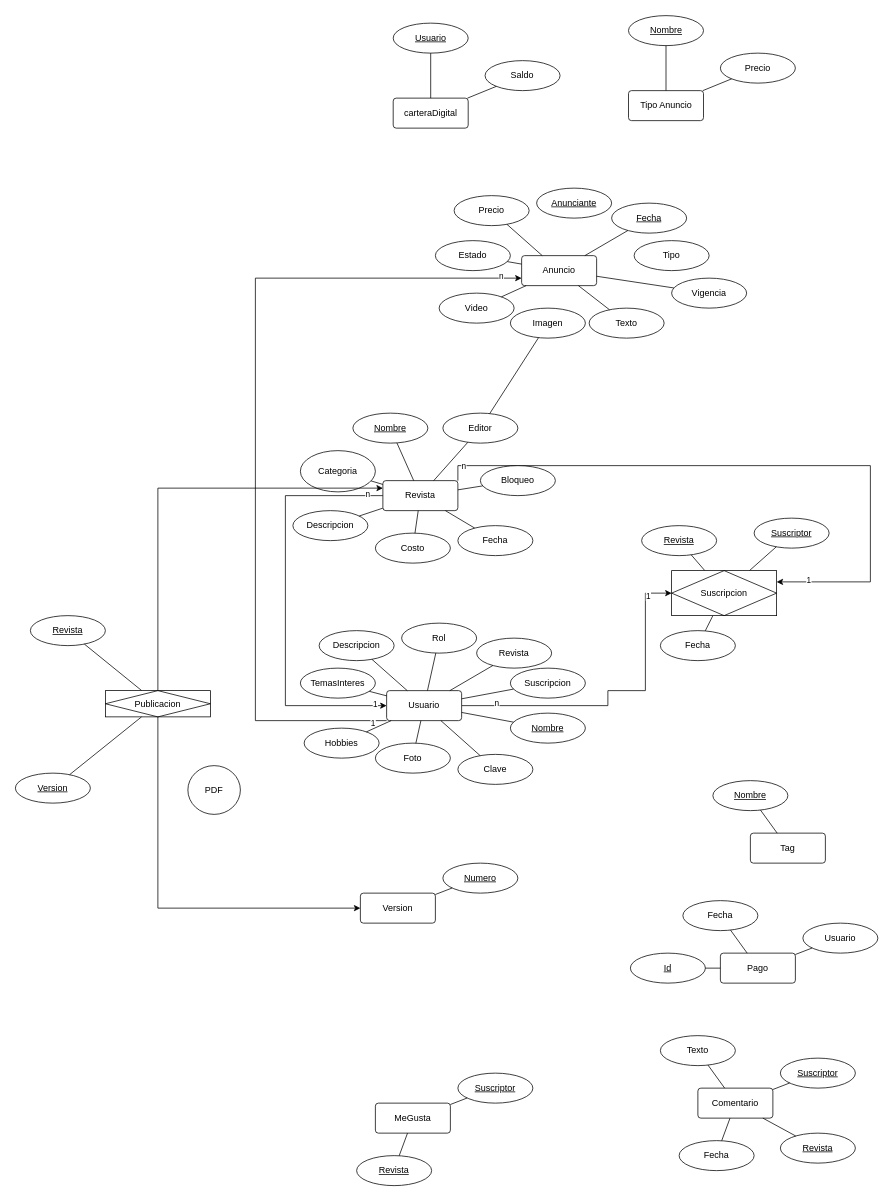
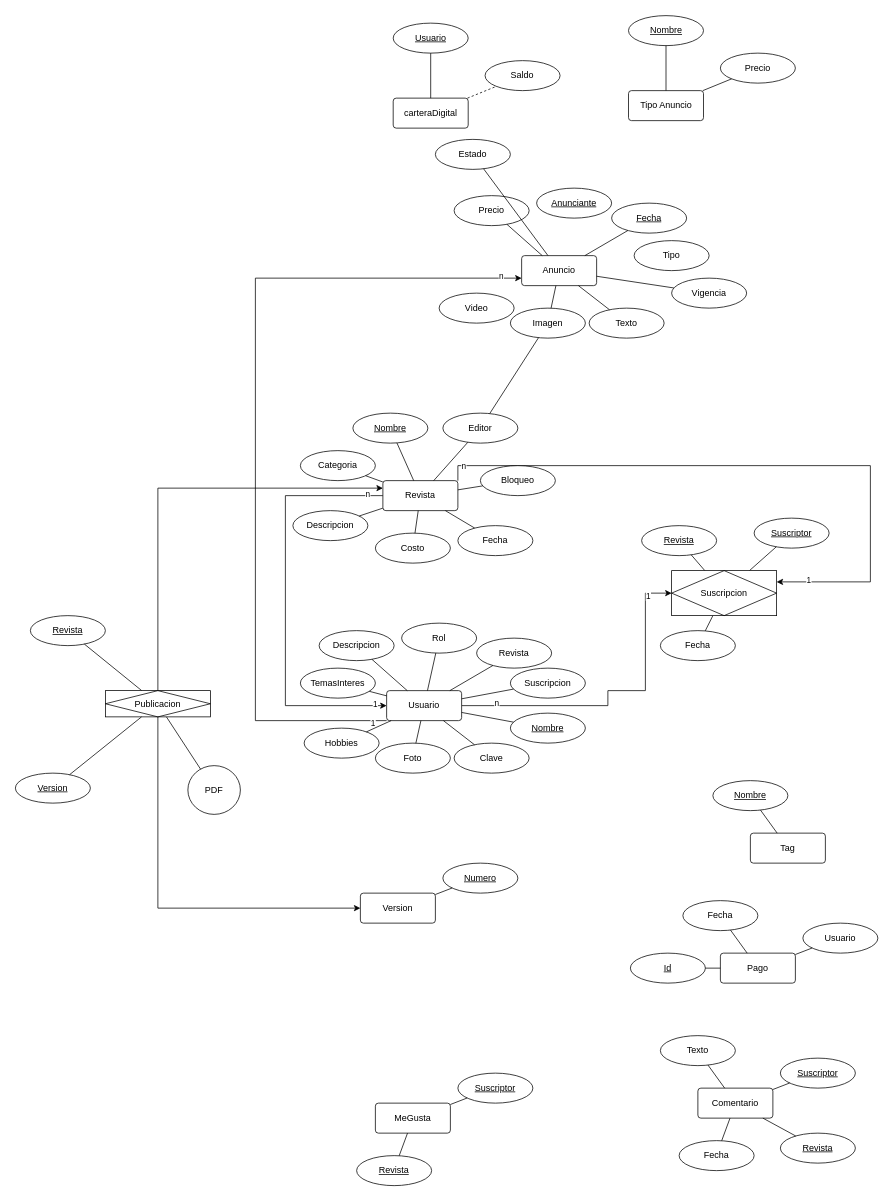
edge "Saldo" -- "carteraDigital": style solid -> dashed
node "Estado": moved (473, 255) -> (473, 154)
edge "Anuncio" -- "Video": now "Anuncio" -- "Imagen"
node "Categoria": size 75x41 -> 75x30
edge "Publicacion" -- "PDF": added
node "Clave": moved (495, 769) -> (492, 758)
